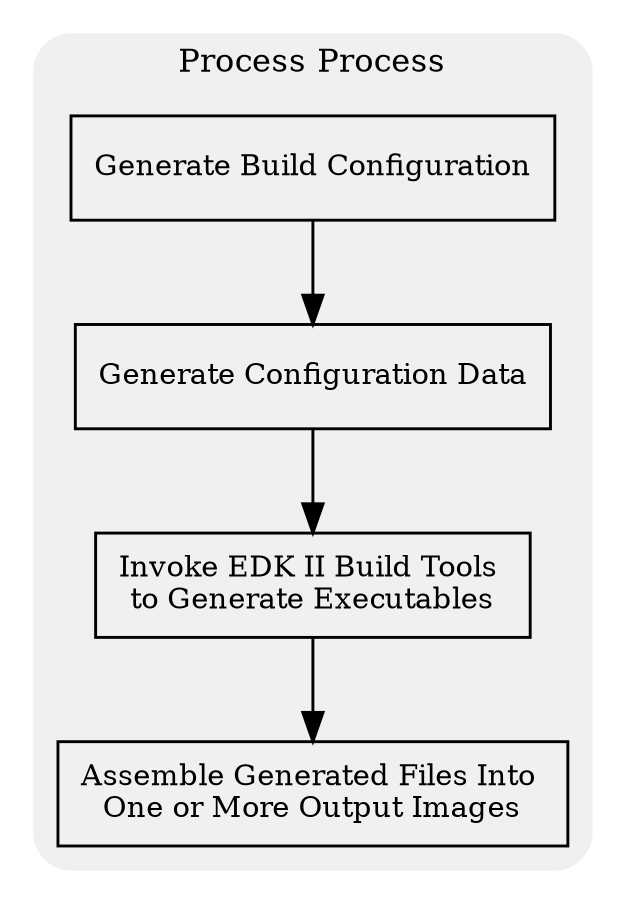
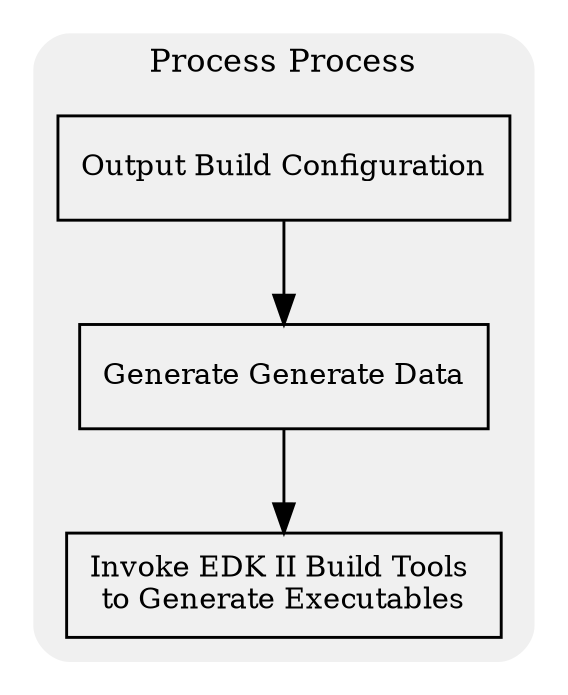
node "Generate Build Configuration": label "Generate Build Configuration" -> "Output Build Configuration"
node "Generate Configuration Data": label "Generate Configuration Data" -> "Generate Generate Data"
node "Assemble Generated Files Into One or More Output Images": removed
